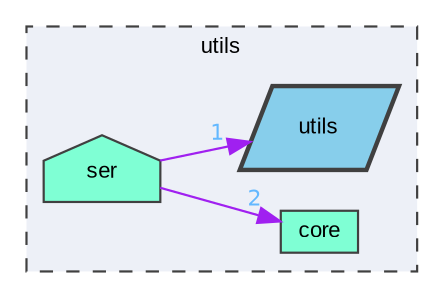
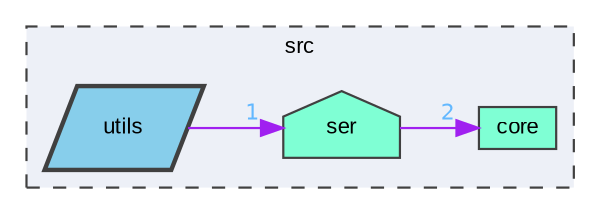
cluster "utils": label "utils" -> "src"
edge "ser" -> "utils": reversed
